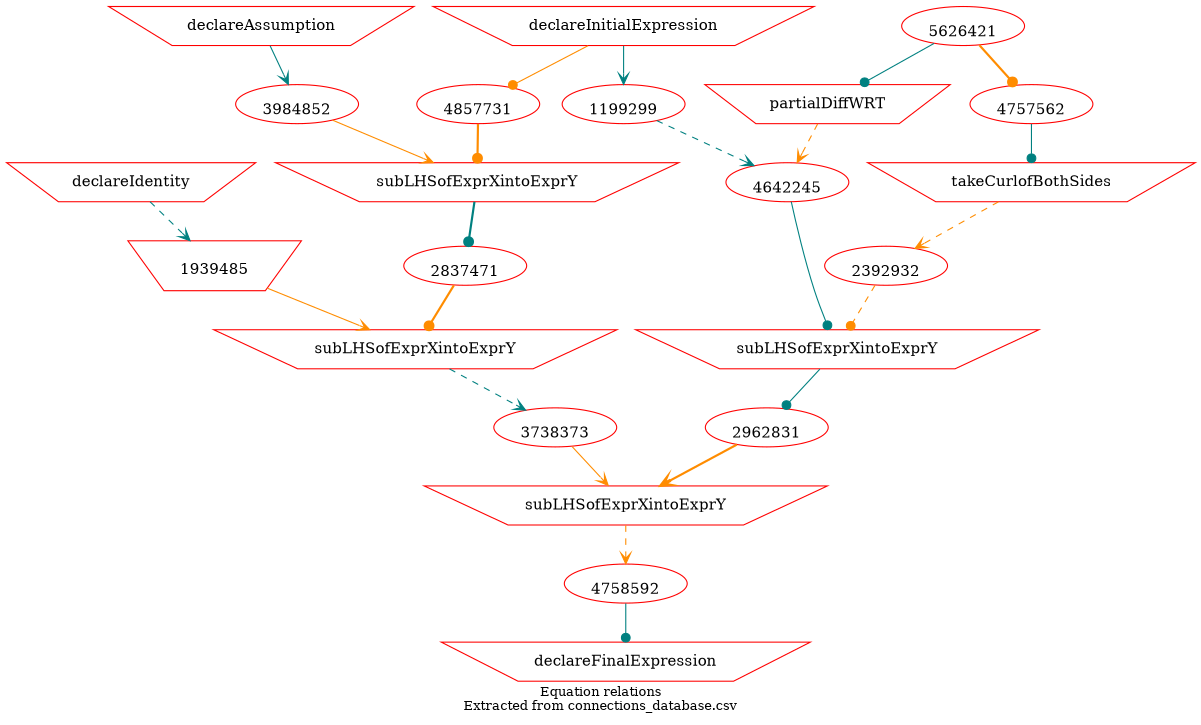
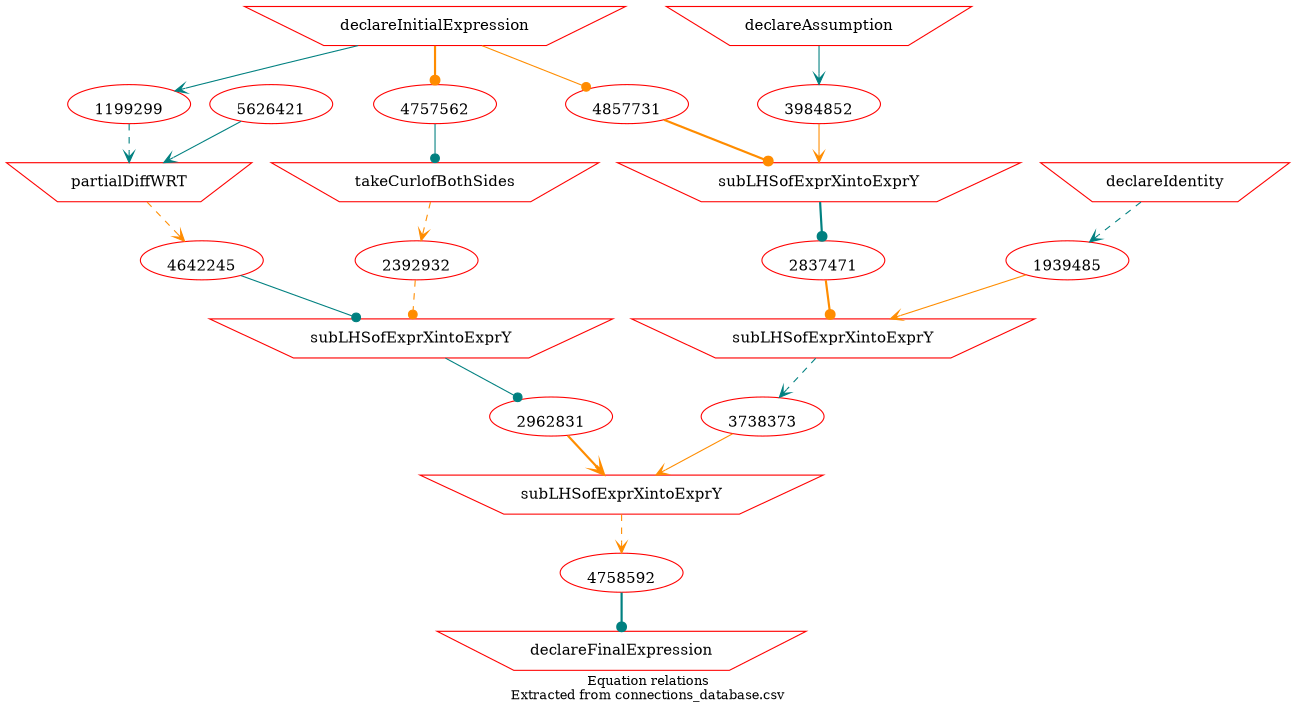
edge "5626421" -> "partialDiffWRT": arrowhead dot -> vee
edge "5626421" -> "4757562": now "declareInitialExpression" -> "4757562"
edge "1199299" -> "4642245": now "1199299" -> "partialDiffWRT"
node "1939485": shape invtrapezium -> ellipse
edge "4758592" -> "declareFinalExpression": style solid -> bold
